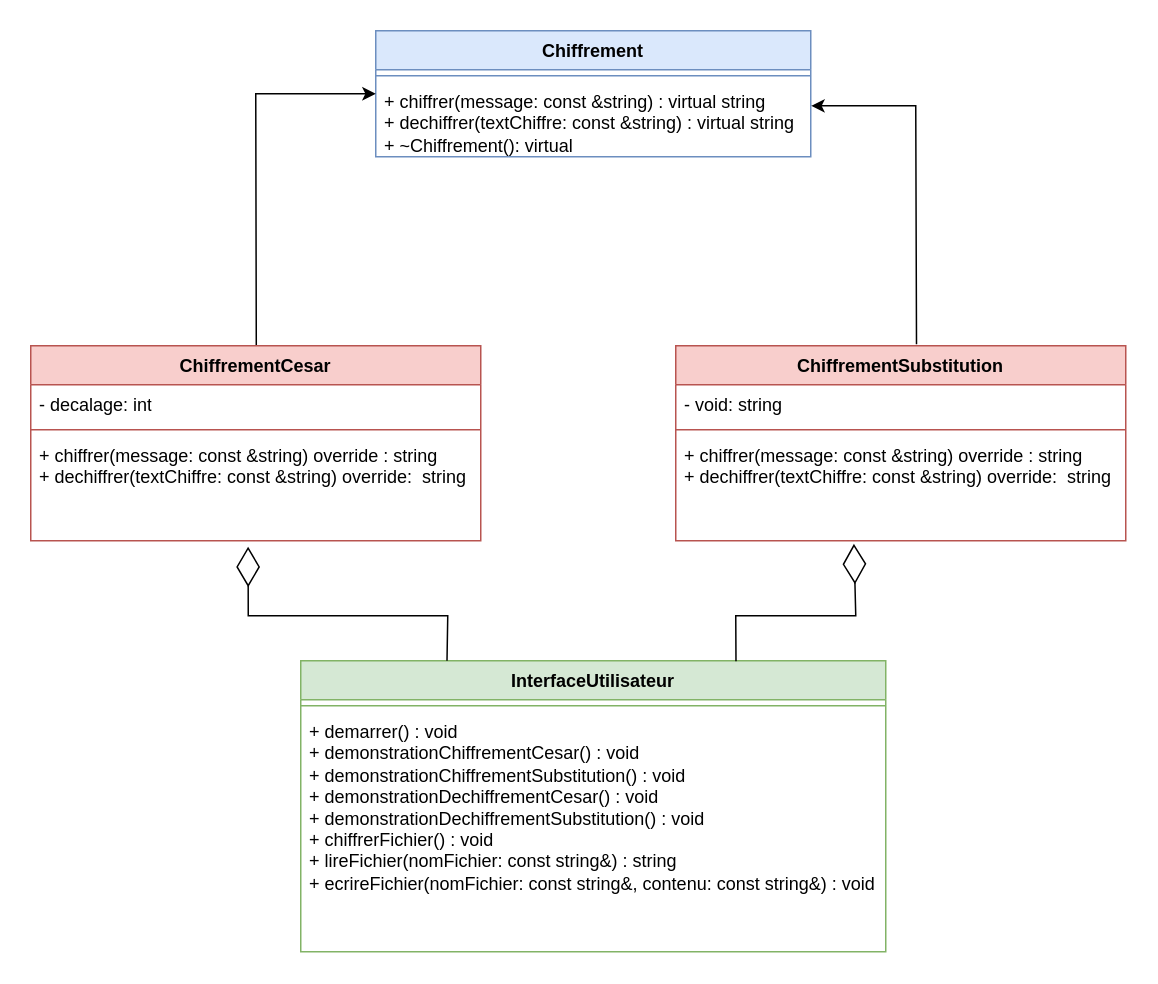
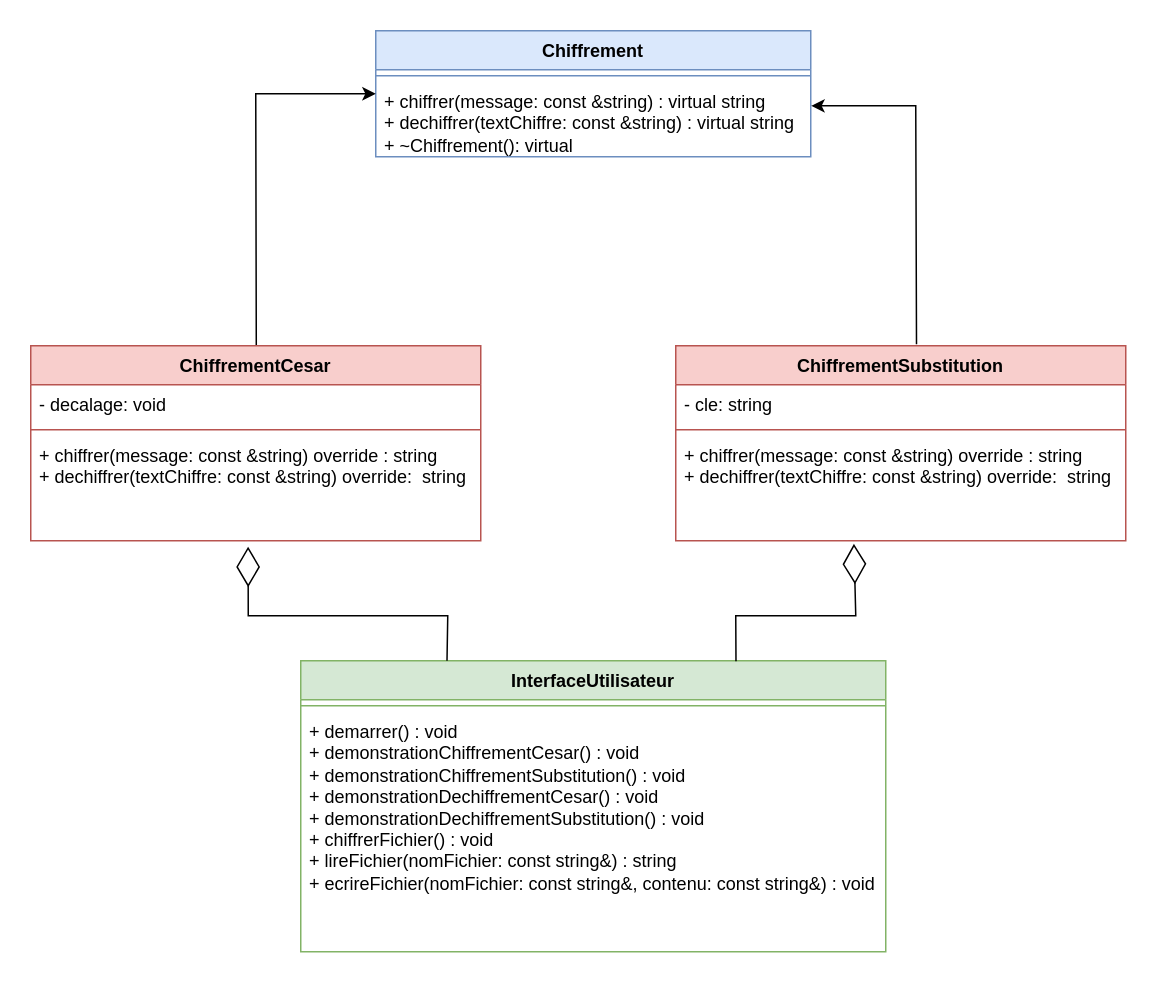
node "- decalage: int": label "- decalage: int" -> "- decalage: void"
node "- void: string": label "- void: string" -> "- cle: string"
